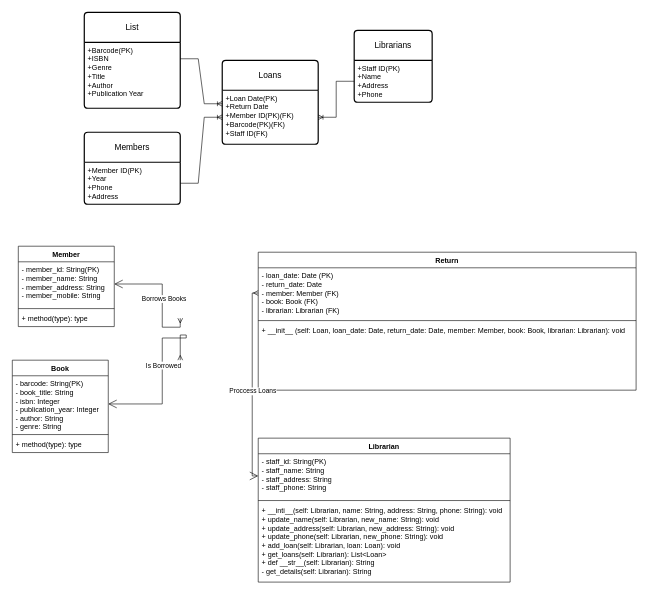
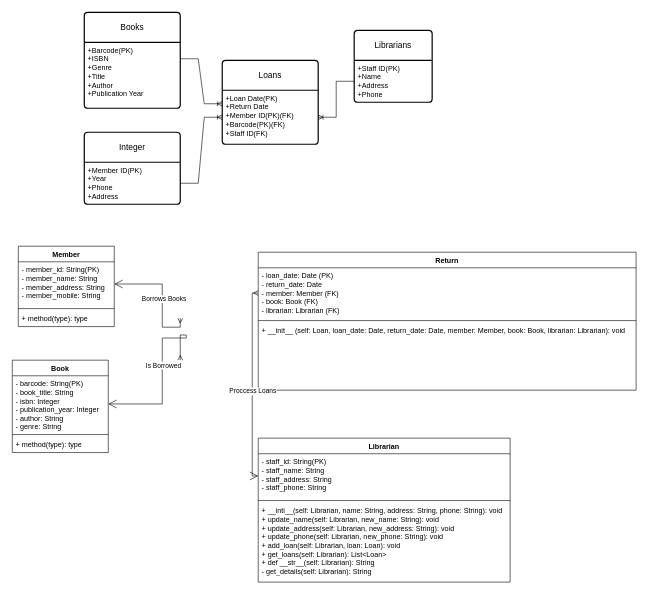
node "List": label "List" -> "Books"
node "Members": label "Members" -> "Integer"
